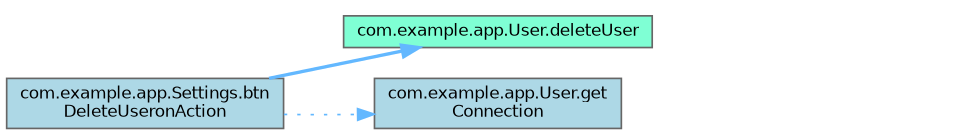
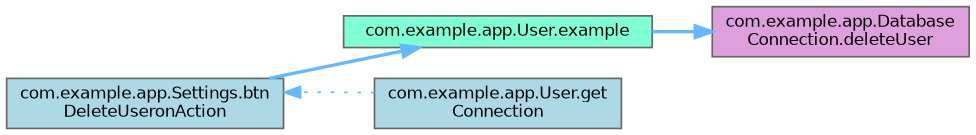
node "com.example.app.User.deleteUser": label "com.example.app.User.deleteUser" -> "com.example.app.User.example"
node "com.example.app.Database Connection.deleteUser": added
edge "com.example.app.Settings.btn DeleteUseronAction" -> "com.example.app.User.get Connection": reversed
